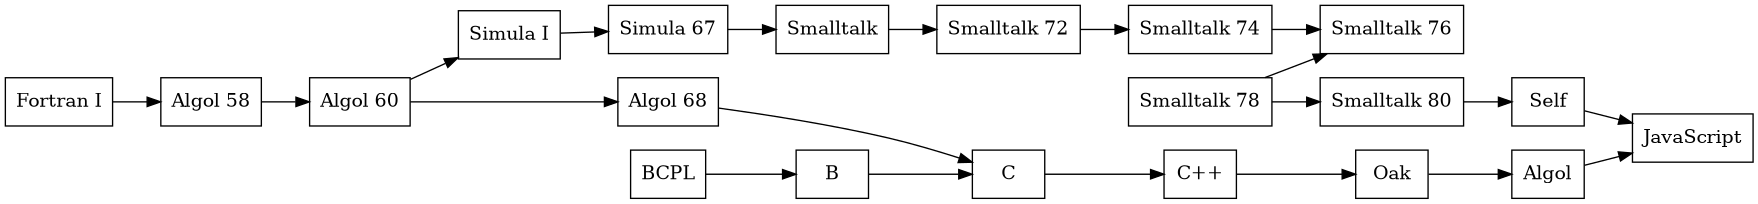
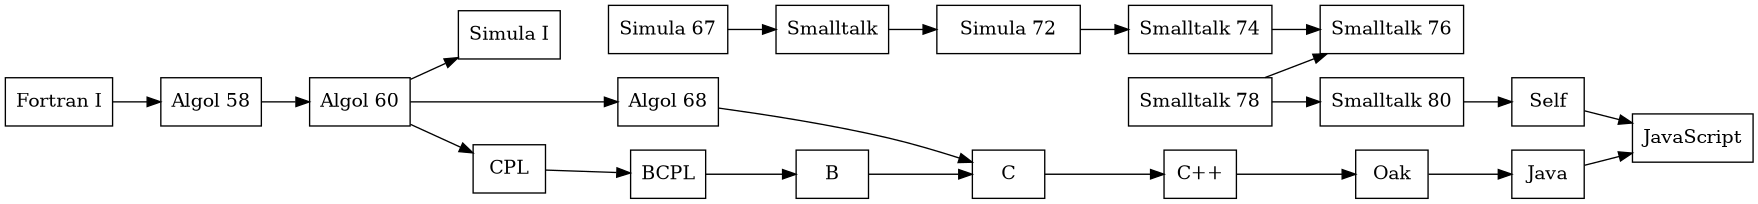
node "Smalltalk 72": label "Smalltalk 72" -> "Simula 72"
edge "Simula I" -> "Simula 67": removed
node "CPL": added
node "Algol": label "Algol" -> "Java"
